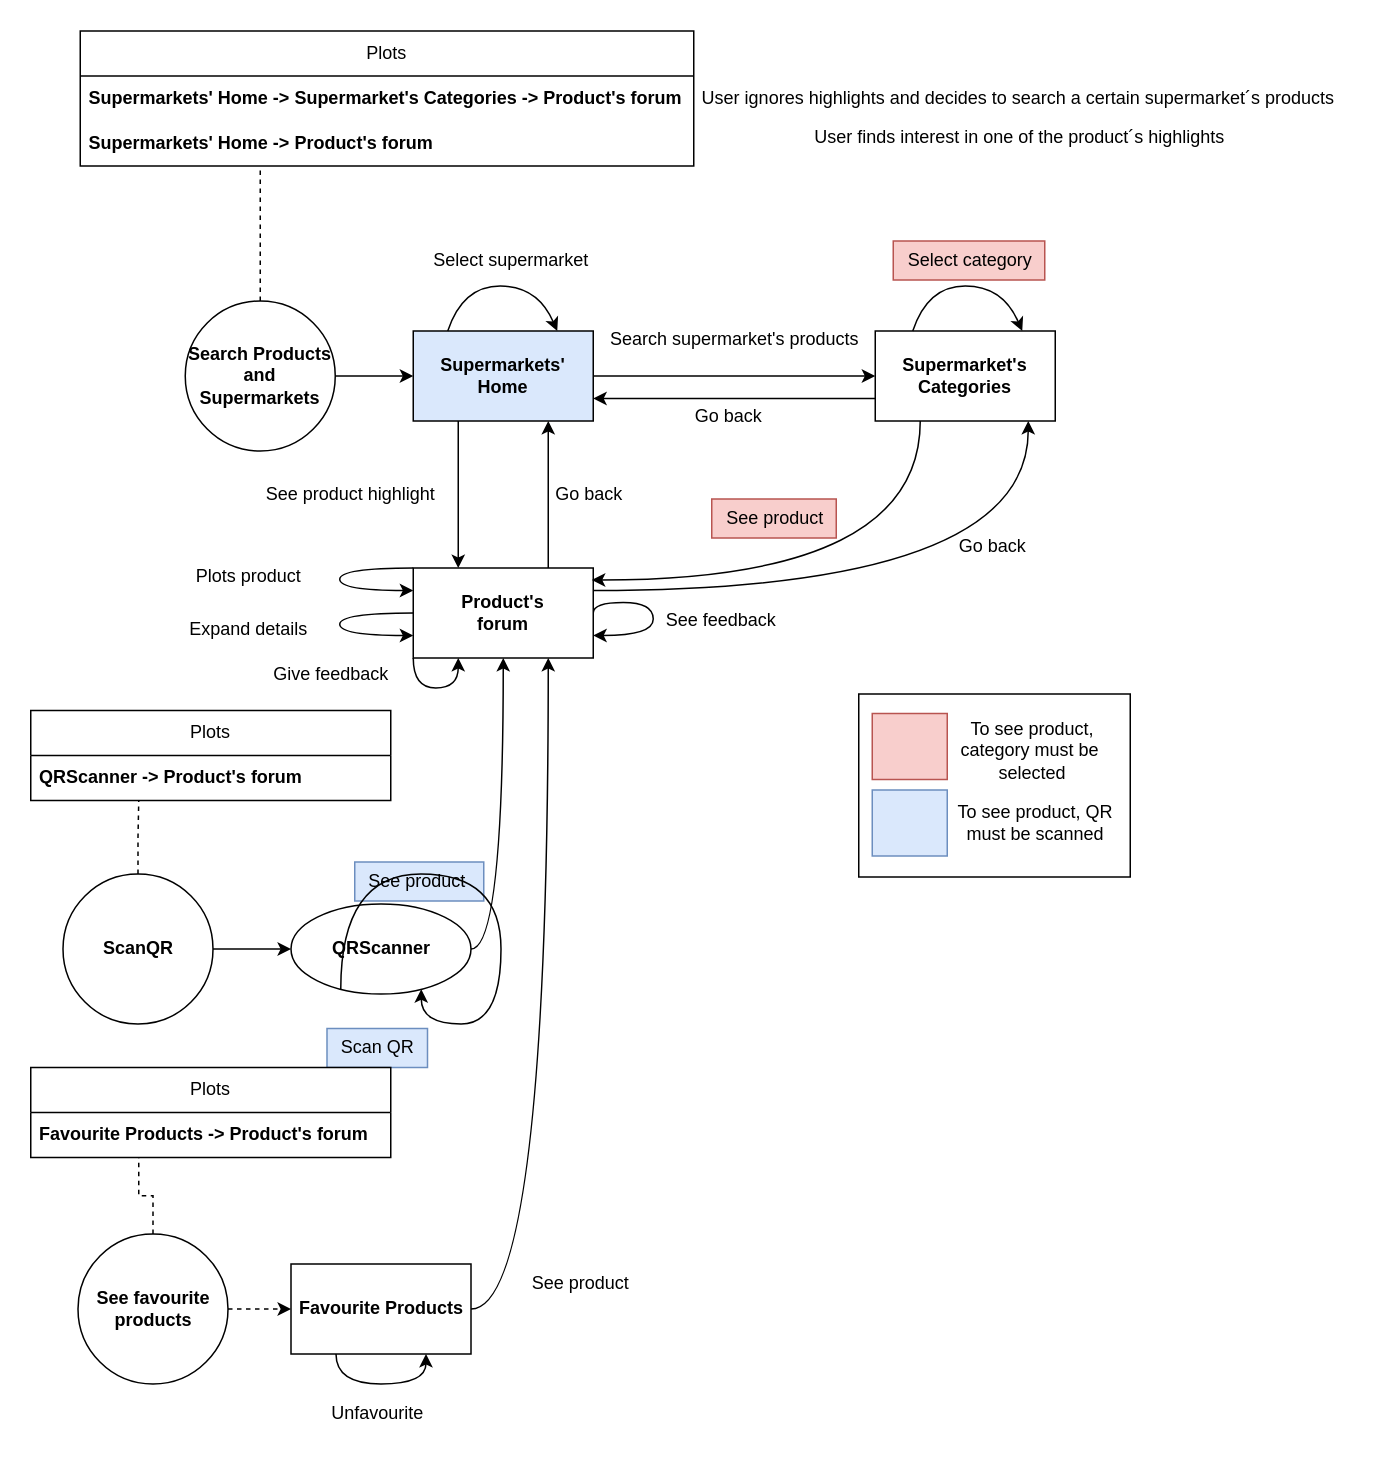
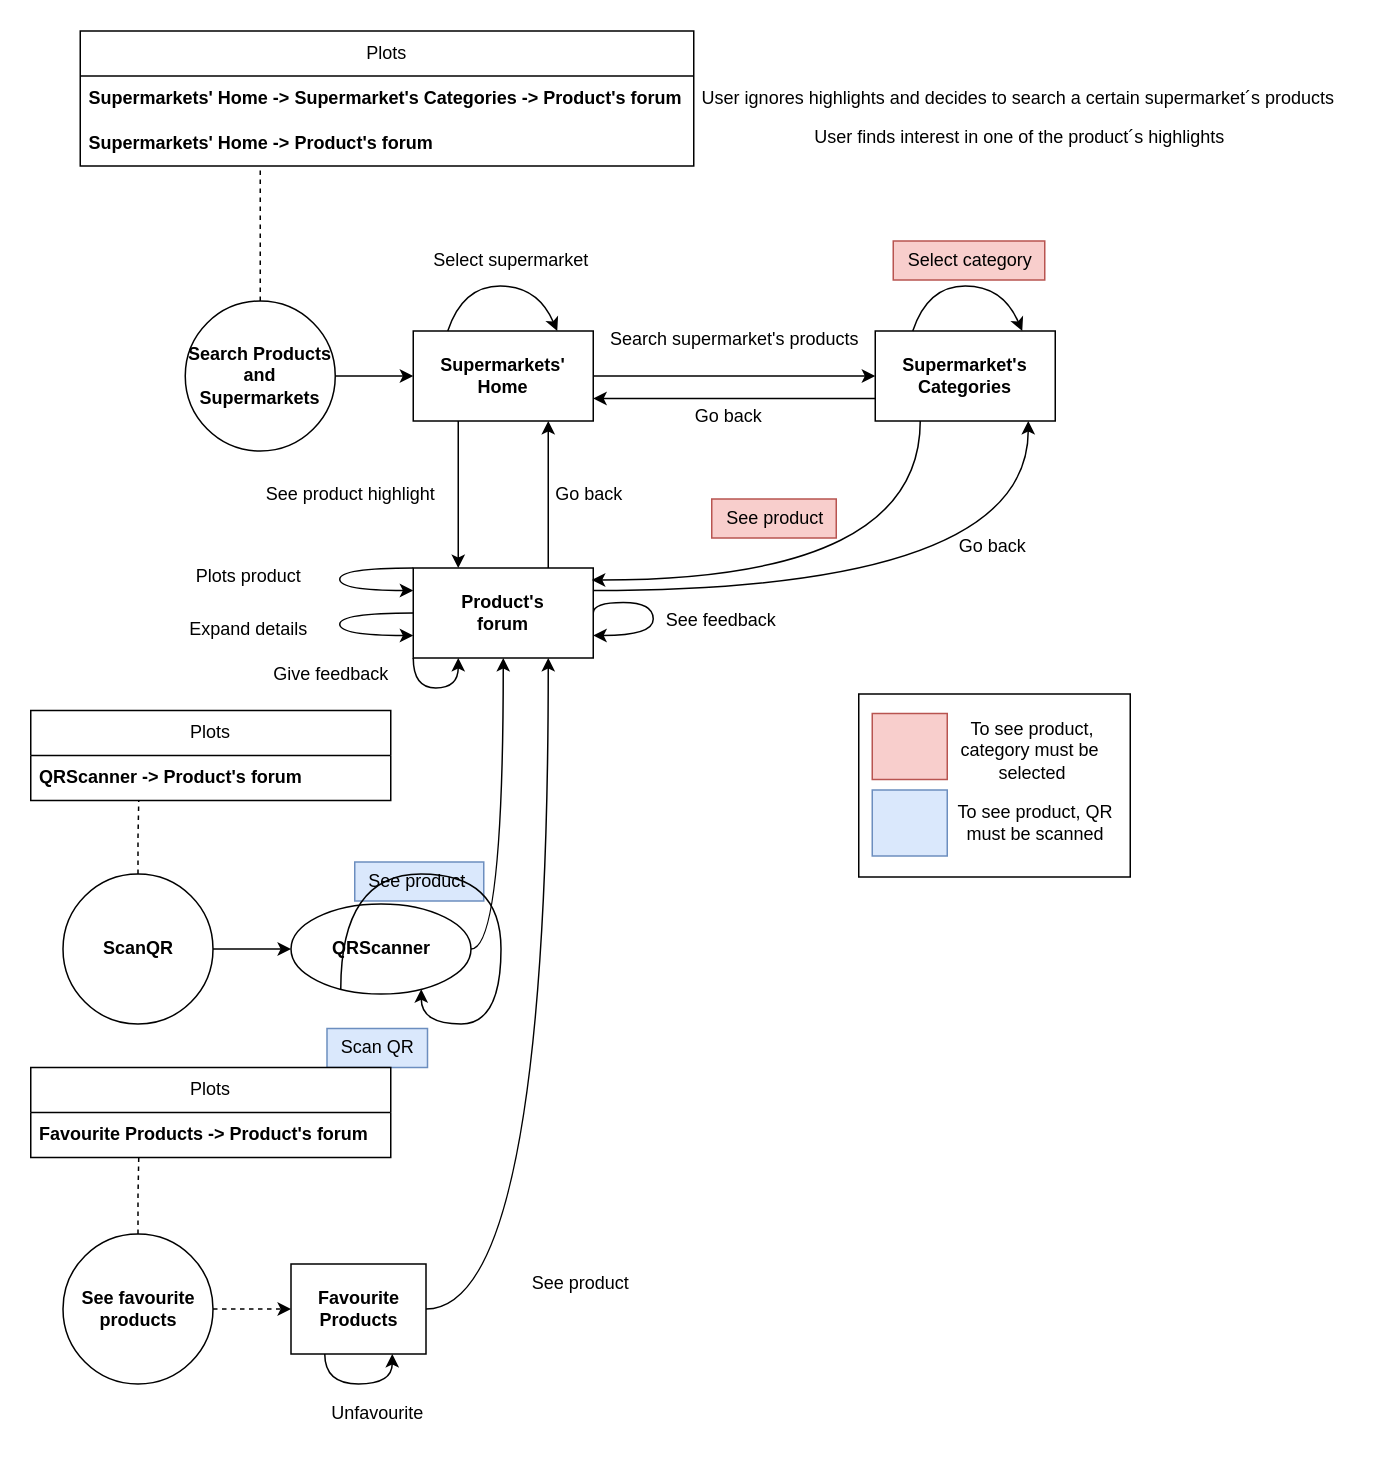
node "Supermarkets' Home": fillcolor #dae8fc -> #ffffff
node "See favourite products": moved (153, 1309) -> (138, 1309)
node "Favourite Products": size 180x90 -> 135x90
